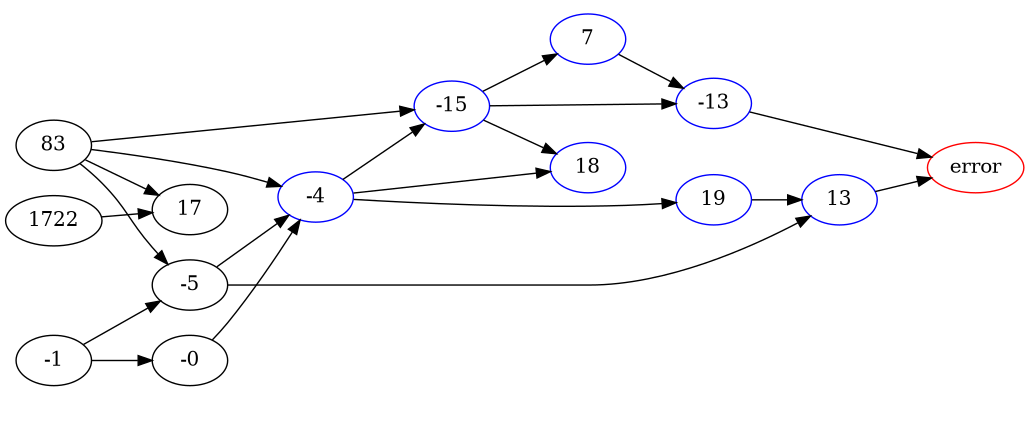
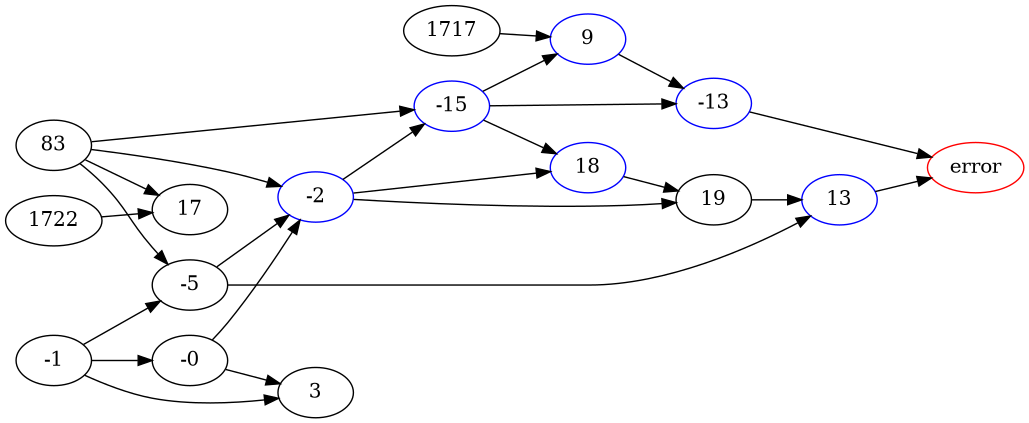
node "1717": added
node "7": label "7" -> "9"
edge "18" -> "19": added
node "-4": label "-4" -> "-2"
node "19": color blue -> black
node "3": added
